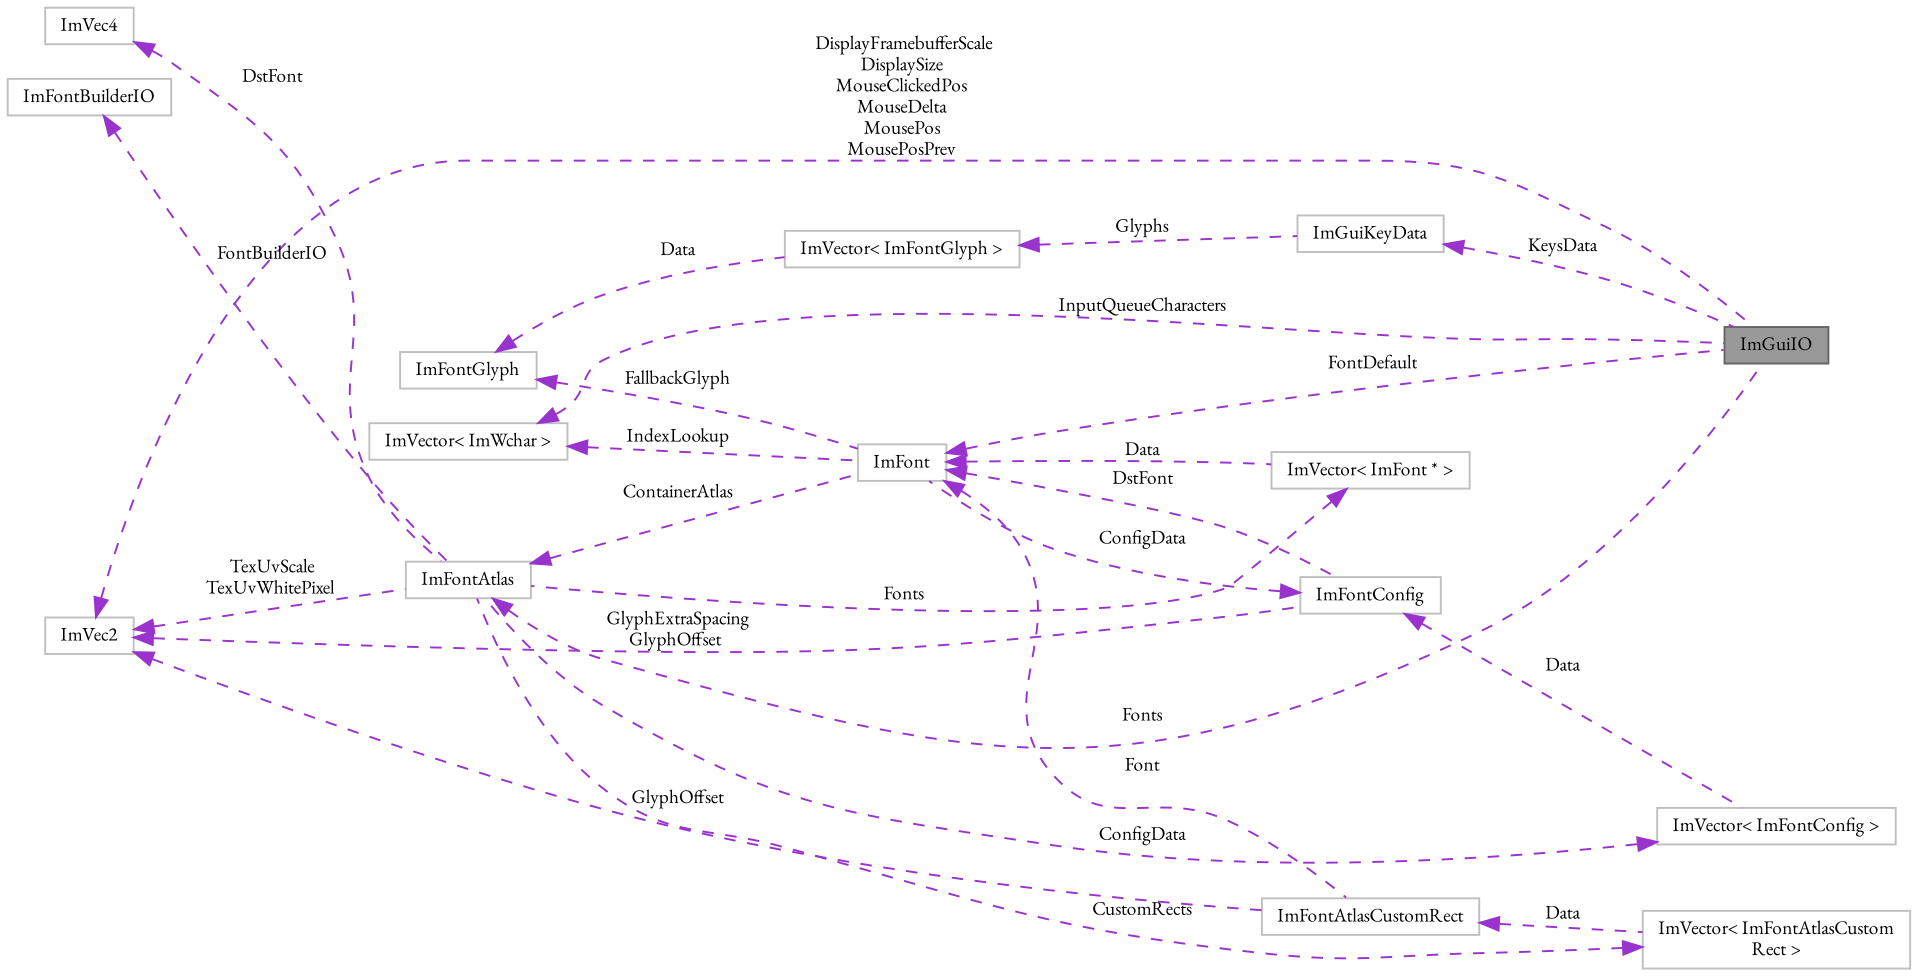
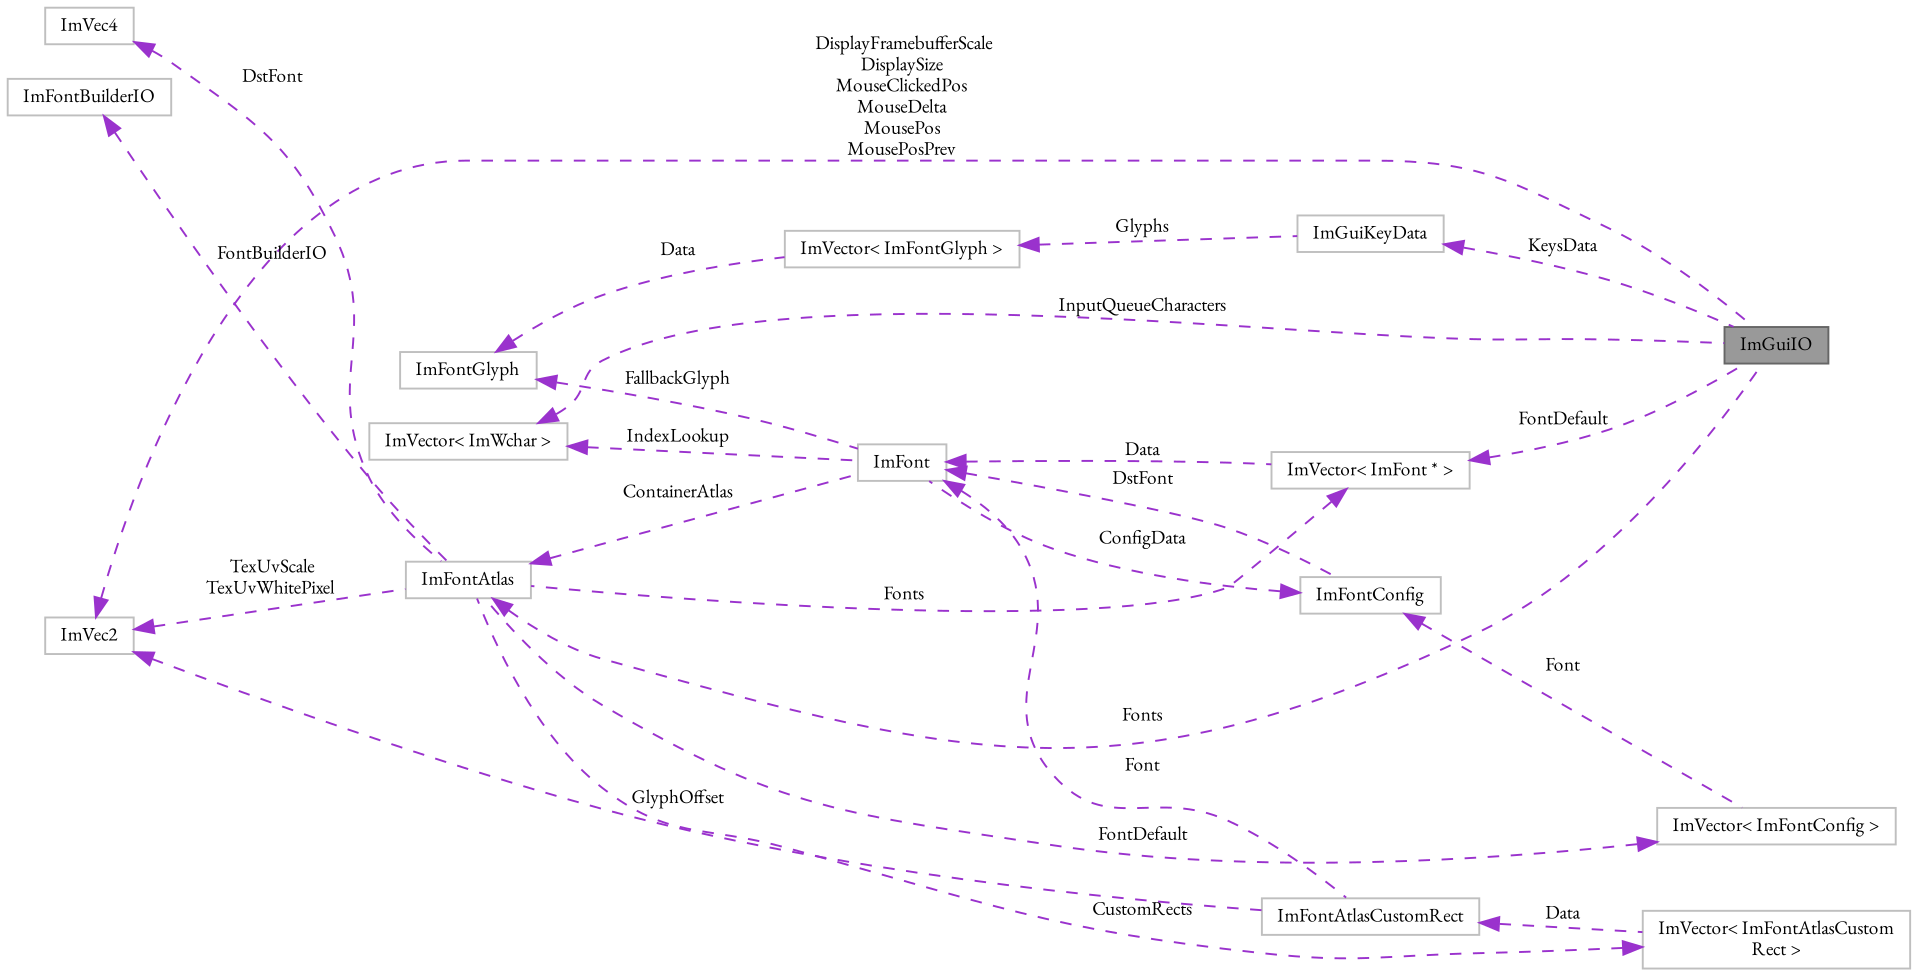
edge "ImGuiIO" -> "ImFont": now "ImGuiIO" -> "ImVector< ImFont * >"
edge "ImFontConfig" -> "ImVec2": removed, label "GlyphExtraSpacing GlyphOffset"
edge "ImVector< ImFontConfig >" -> "ImFontConfig": label " Data" -> " Font"
edge "ImFontAtlas" -> "ImVector< ImFontConfig >": label " ConfigData" -> " FontDefault"
